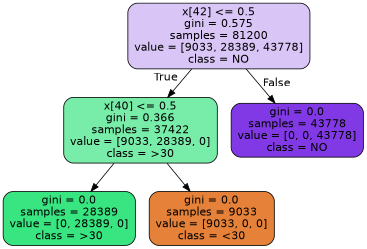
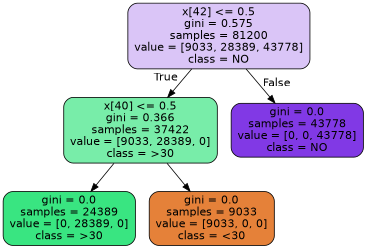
node "gini = 0.0 samples = 28389 value = [0, 28389, 0] class = >30": label "gini = 0.0 samples = 28389 value = [0, 28389, 0] class = >30" -> "gini = 0.0 samples = 24389 value = [0, 28389, 0] class = >30"
